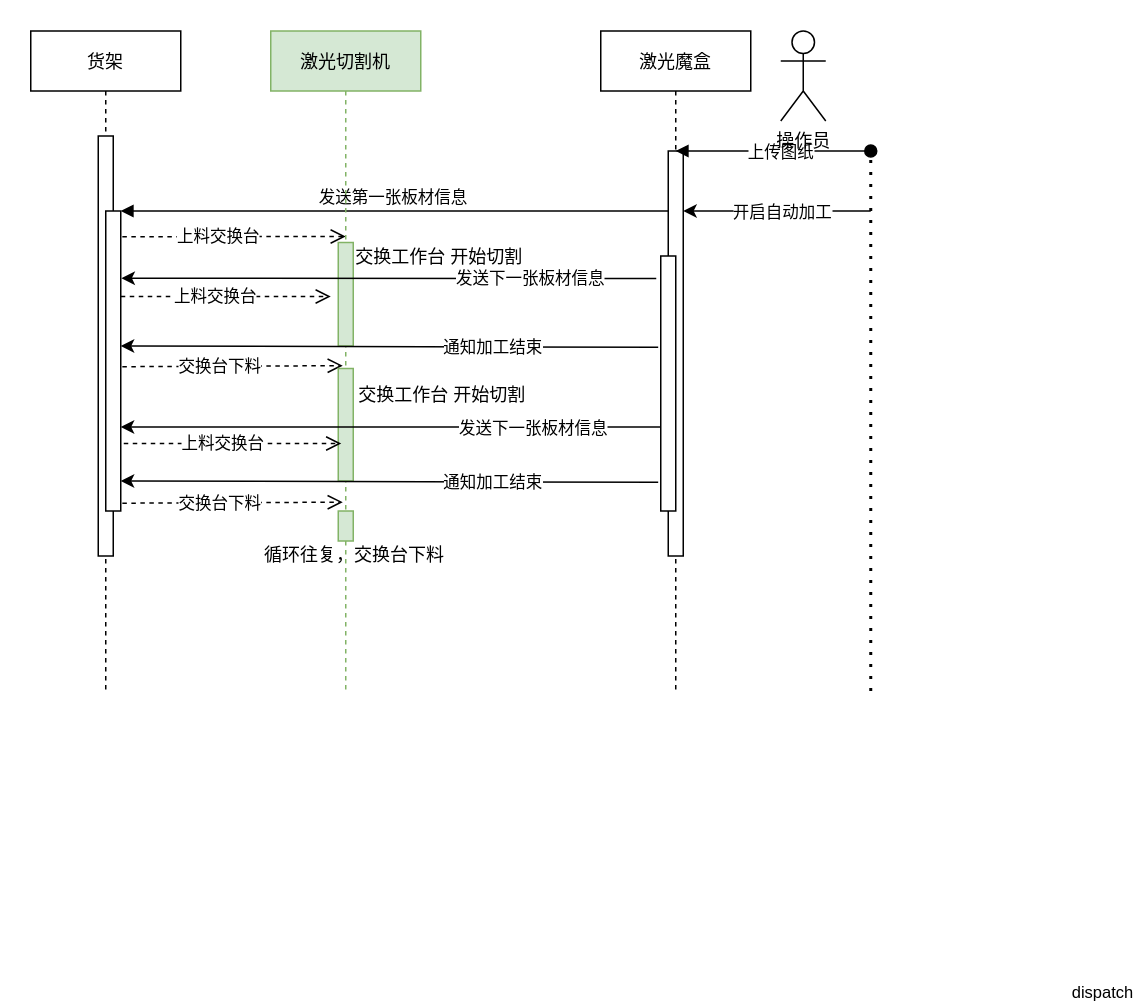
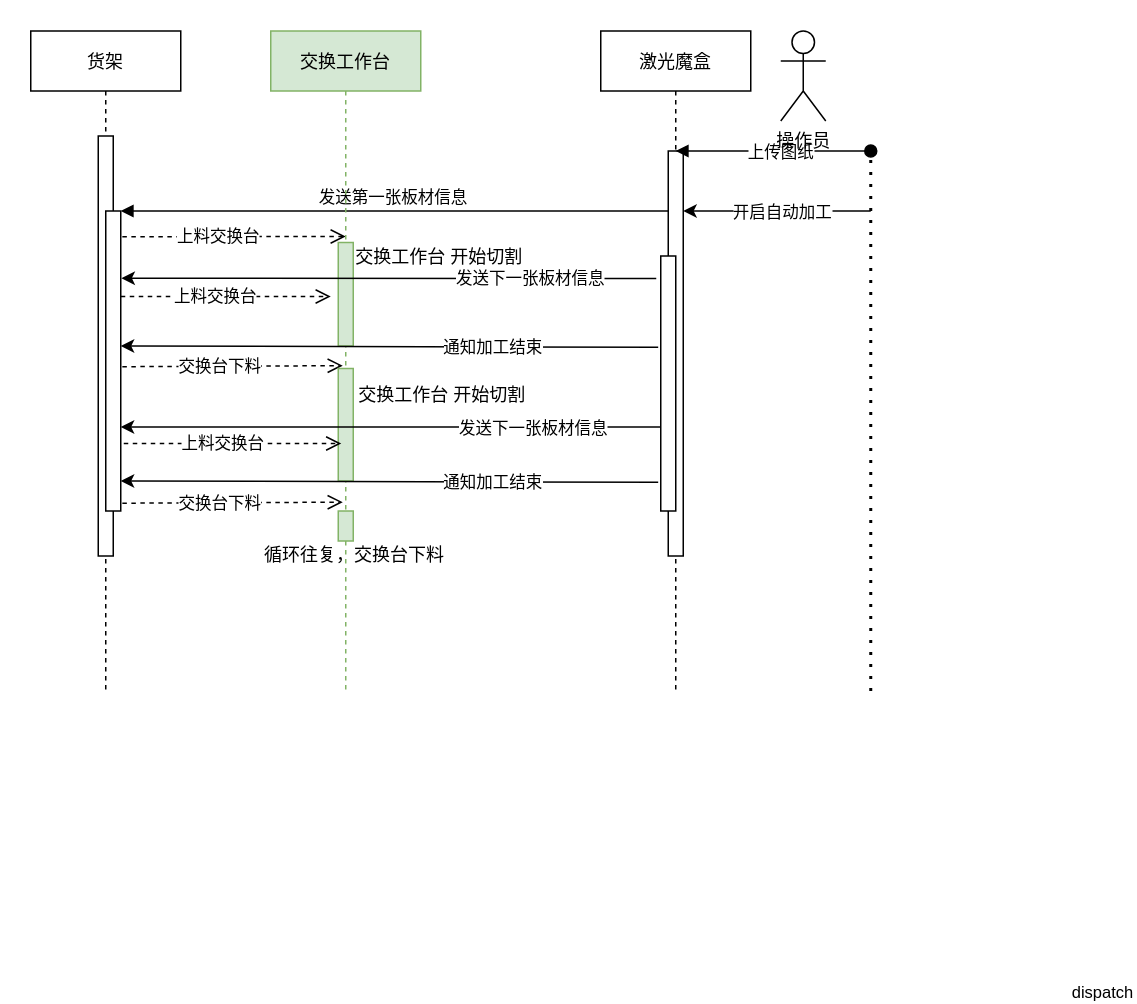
node "激光切割机": label "激光切割机" -> "交换工作台"
